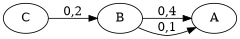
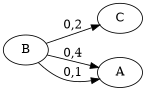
edge "C" -> "B": reversed
